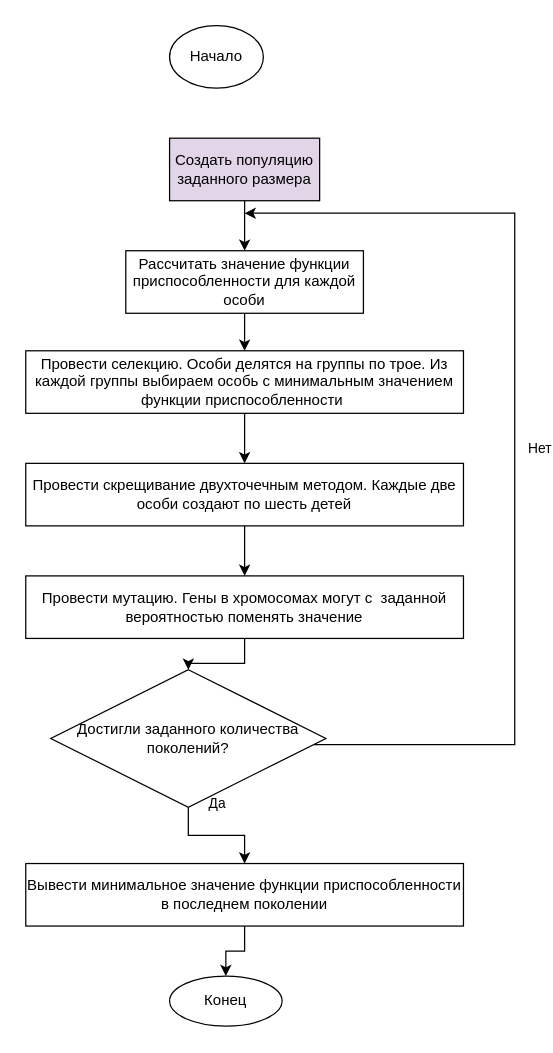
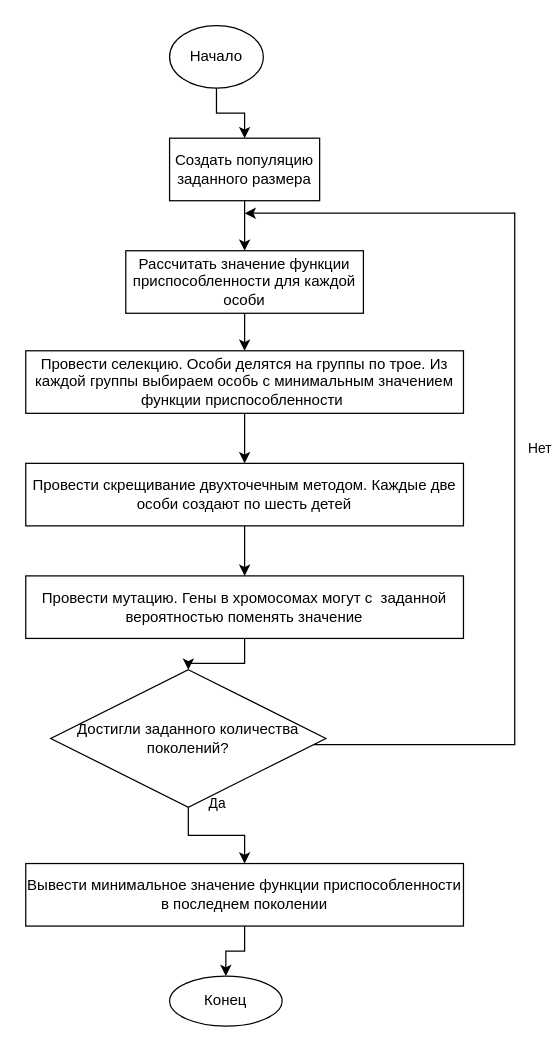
edge "Начало" -> "Создать популяцию заданного размера": added
node "Создать популяцию заданного размера": fillcolor #e1d5e7 -> #ffffff
